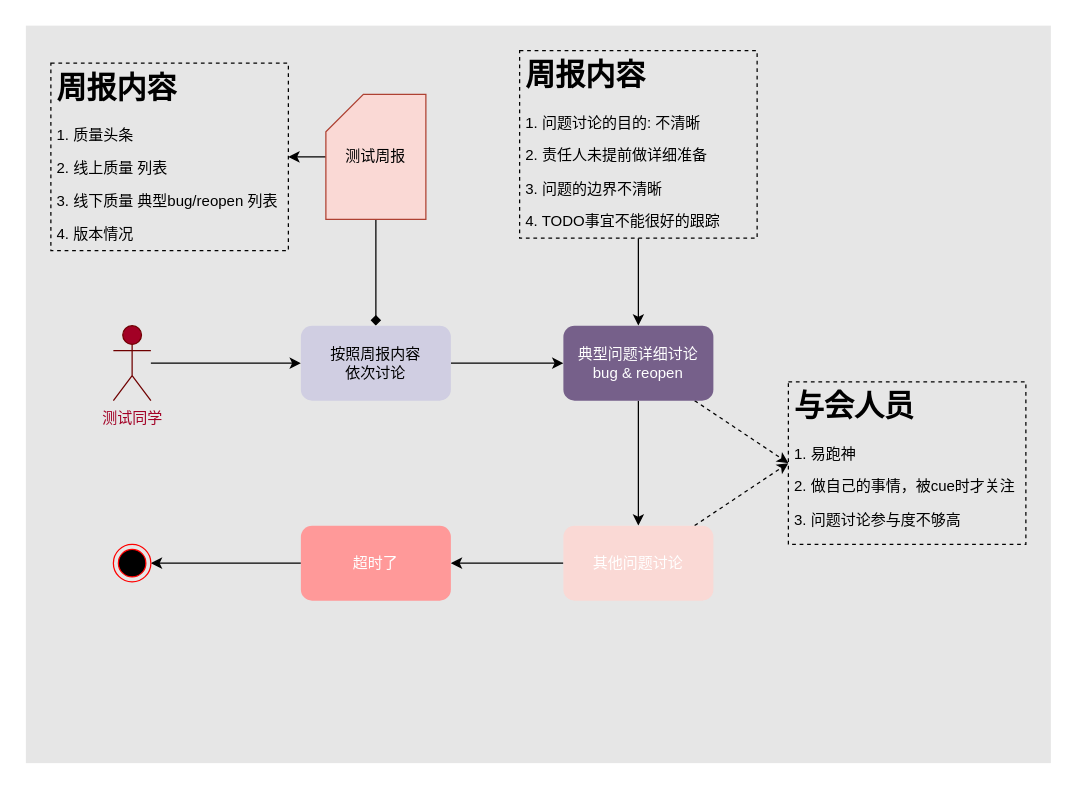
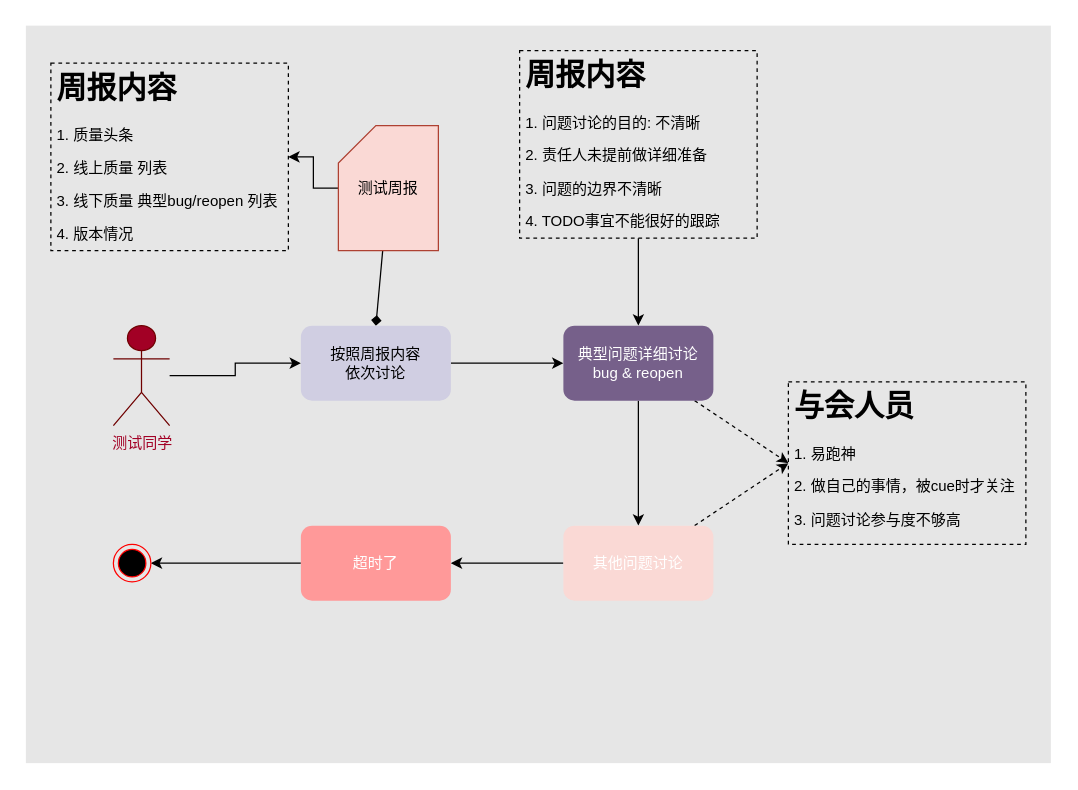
node "测试周报": moved (376, 157) -> (388, 188)
node "测试同学": size 38x75 -> 56x100
